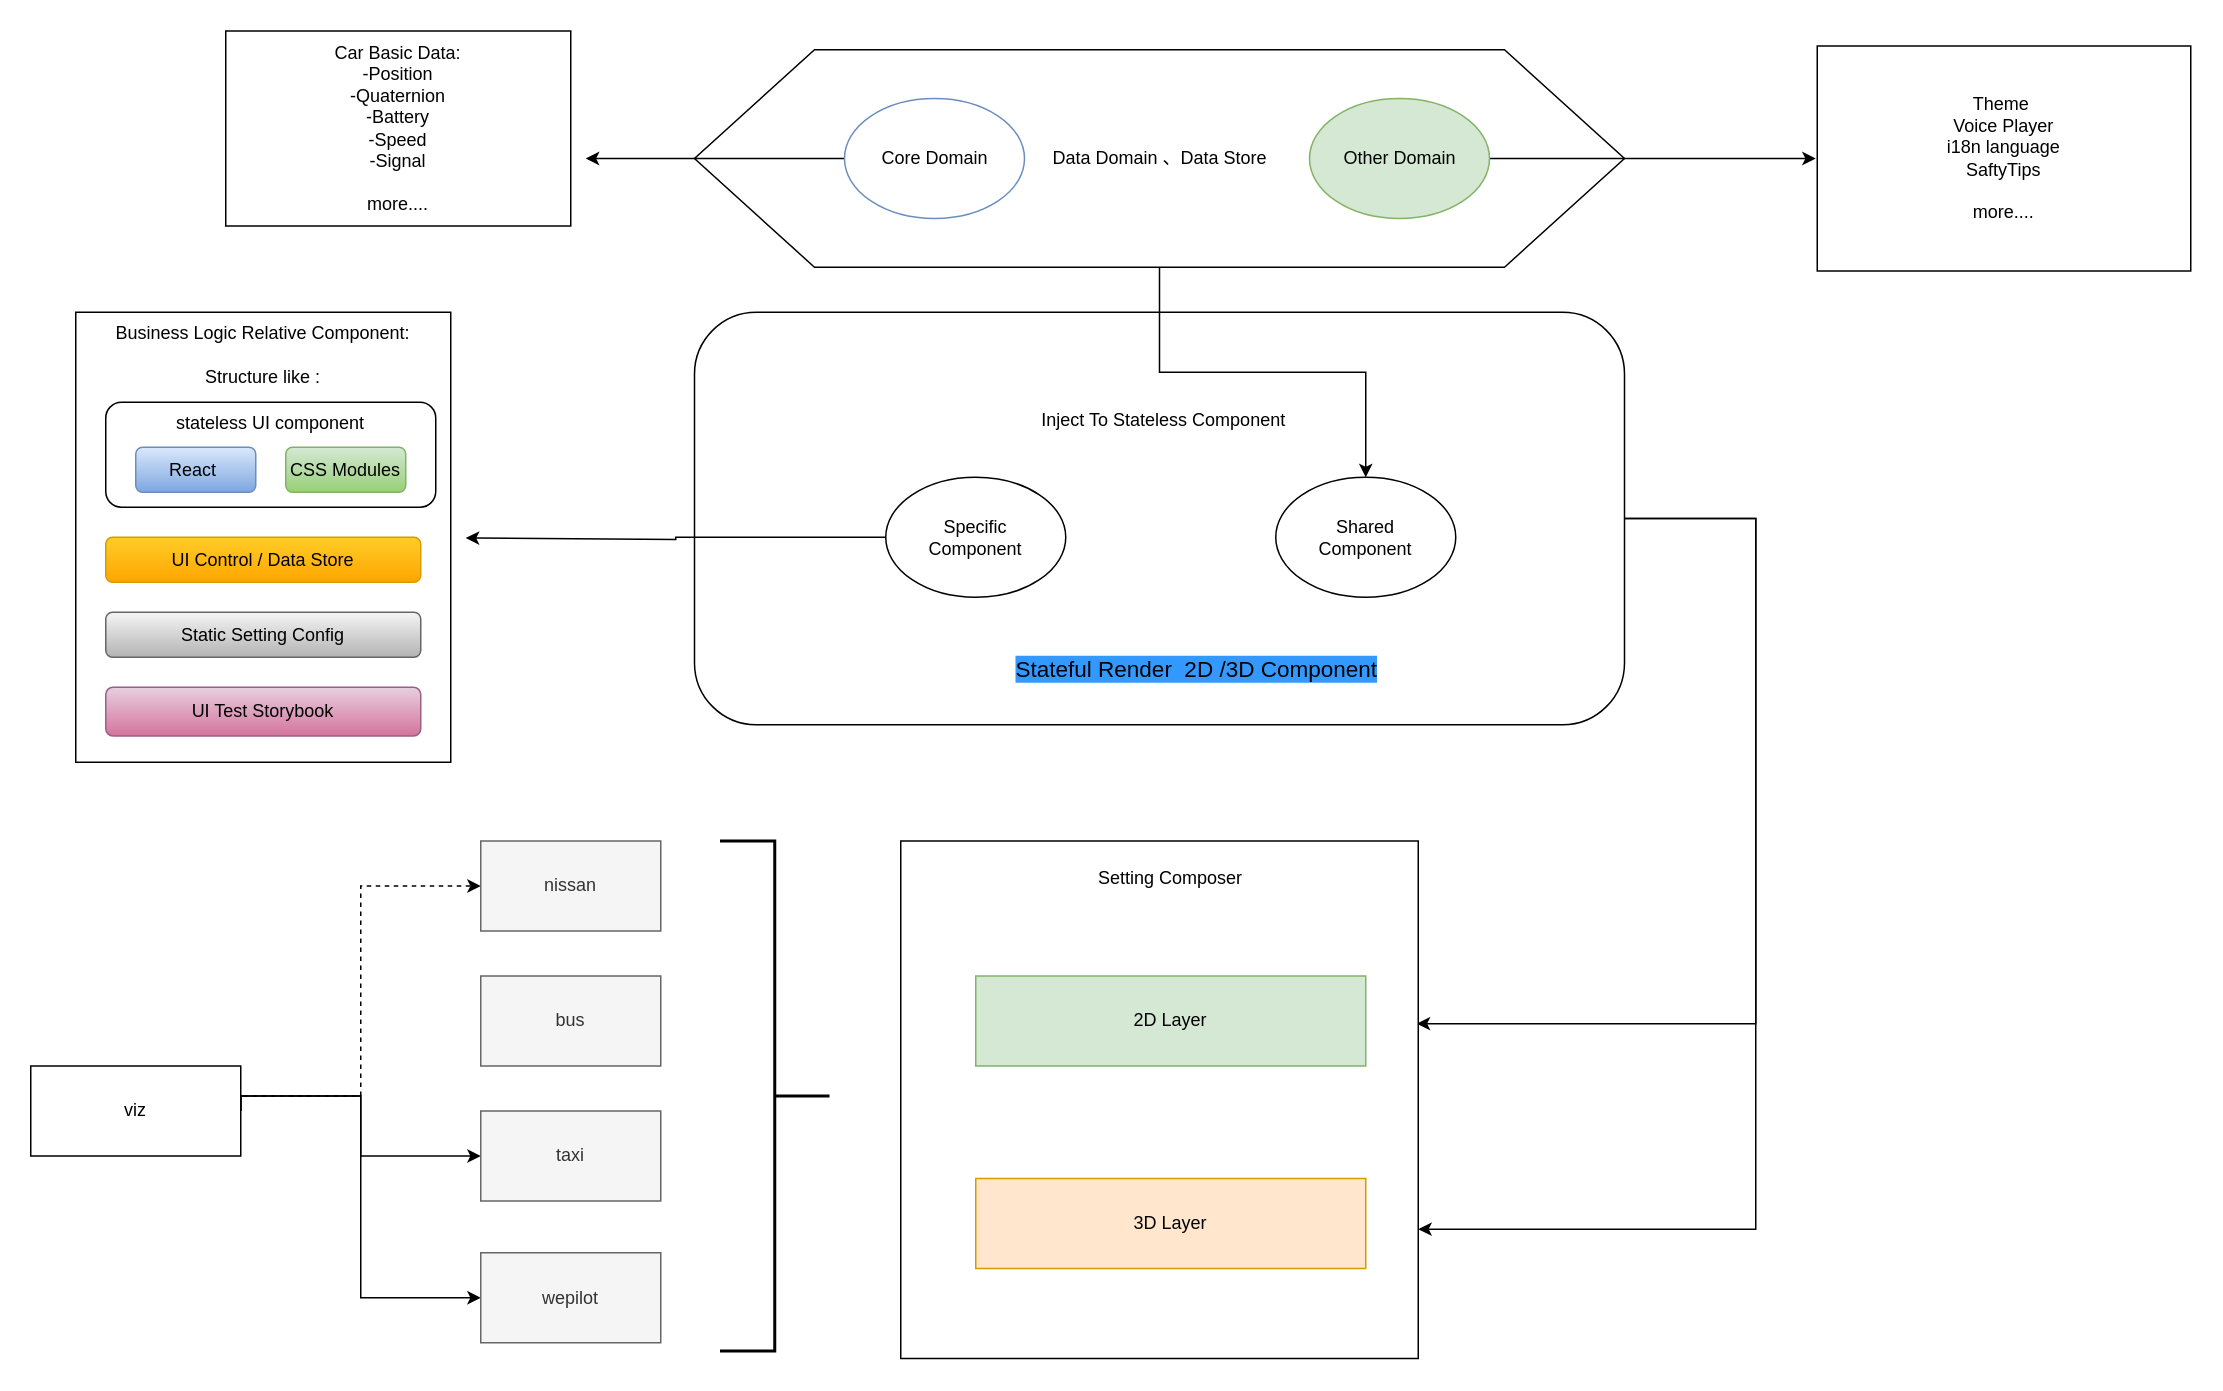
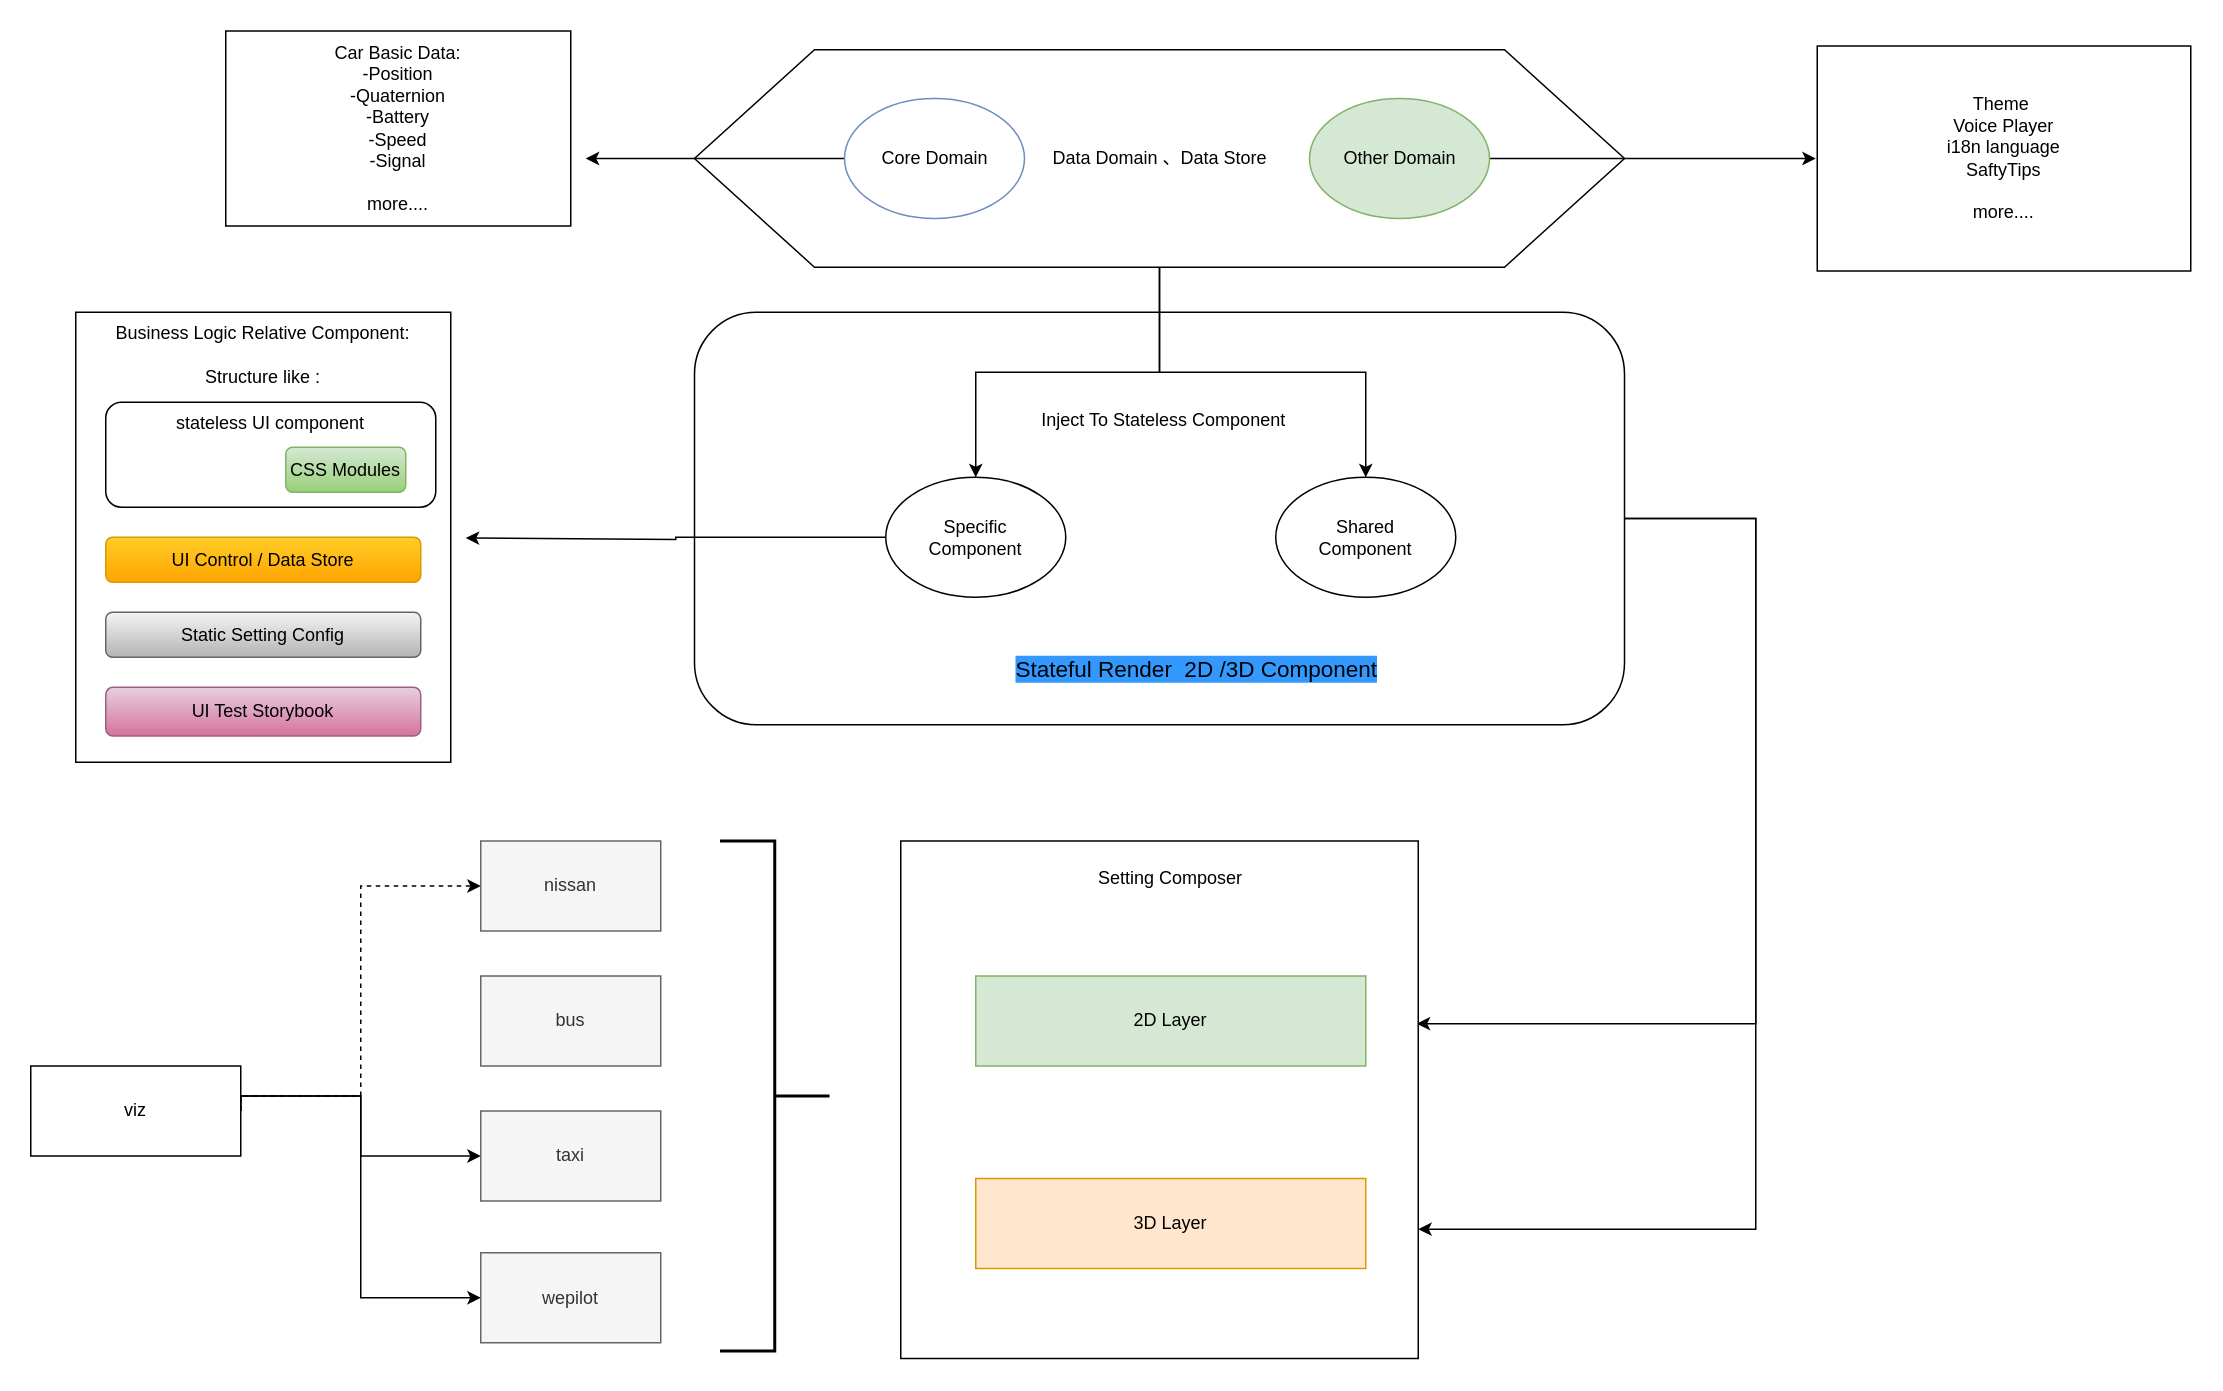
edge "Data Domain 、Data Store" -> "Specific Component": added
node "React": removed
